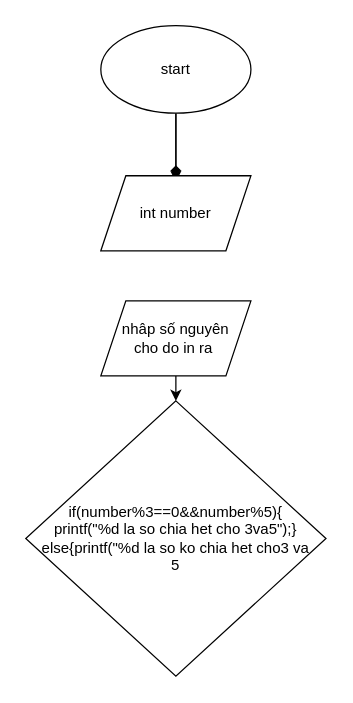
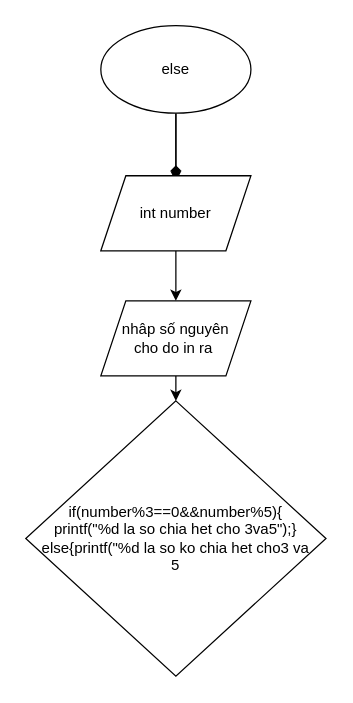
node "start": label "start" -> "else"
edge "int number" -> "nhâp số nguyên cho do in ra": added
